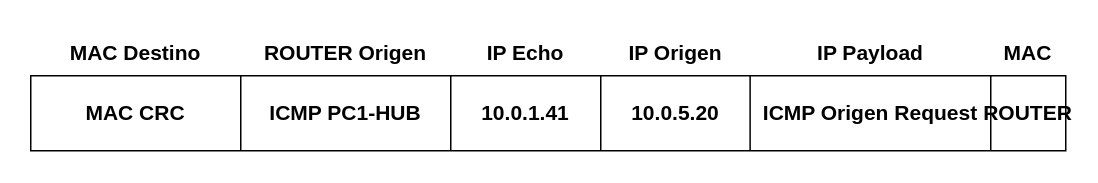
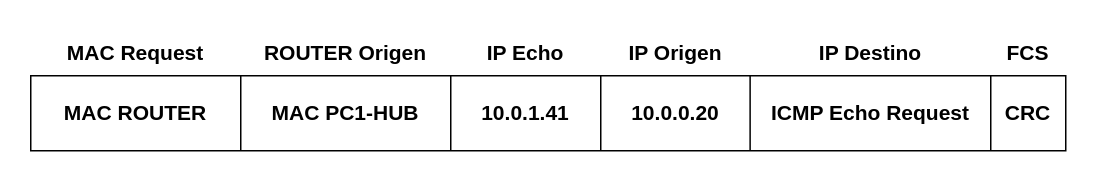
node "MAC Destino": label "MAC Destino" -> "MAC Request"
node "IP Payload": label "IP Payload" -> "IP Destino"
node "MAC": label "MAC" -> "FCS"
node "MAC CRC": label "MAC CRC" -> "MAC ROUTER"
node "ICMP PC1-HUB": label "ICMP PC1-HUB" -> "MAC PC1-HUB"
node "10.0.5.20": label "10.0.5.20" -> "10.0.0.20"
node "ICMP Origen Request": label "ICMP Origen Request" -> "ICMP Echo Request"
node "ROUTER": label "ROUTER" -> "CRC"
